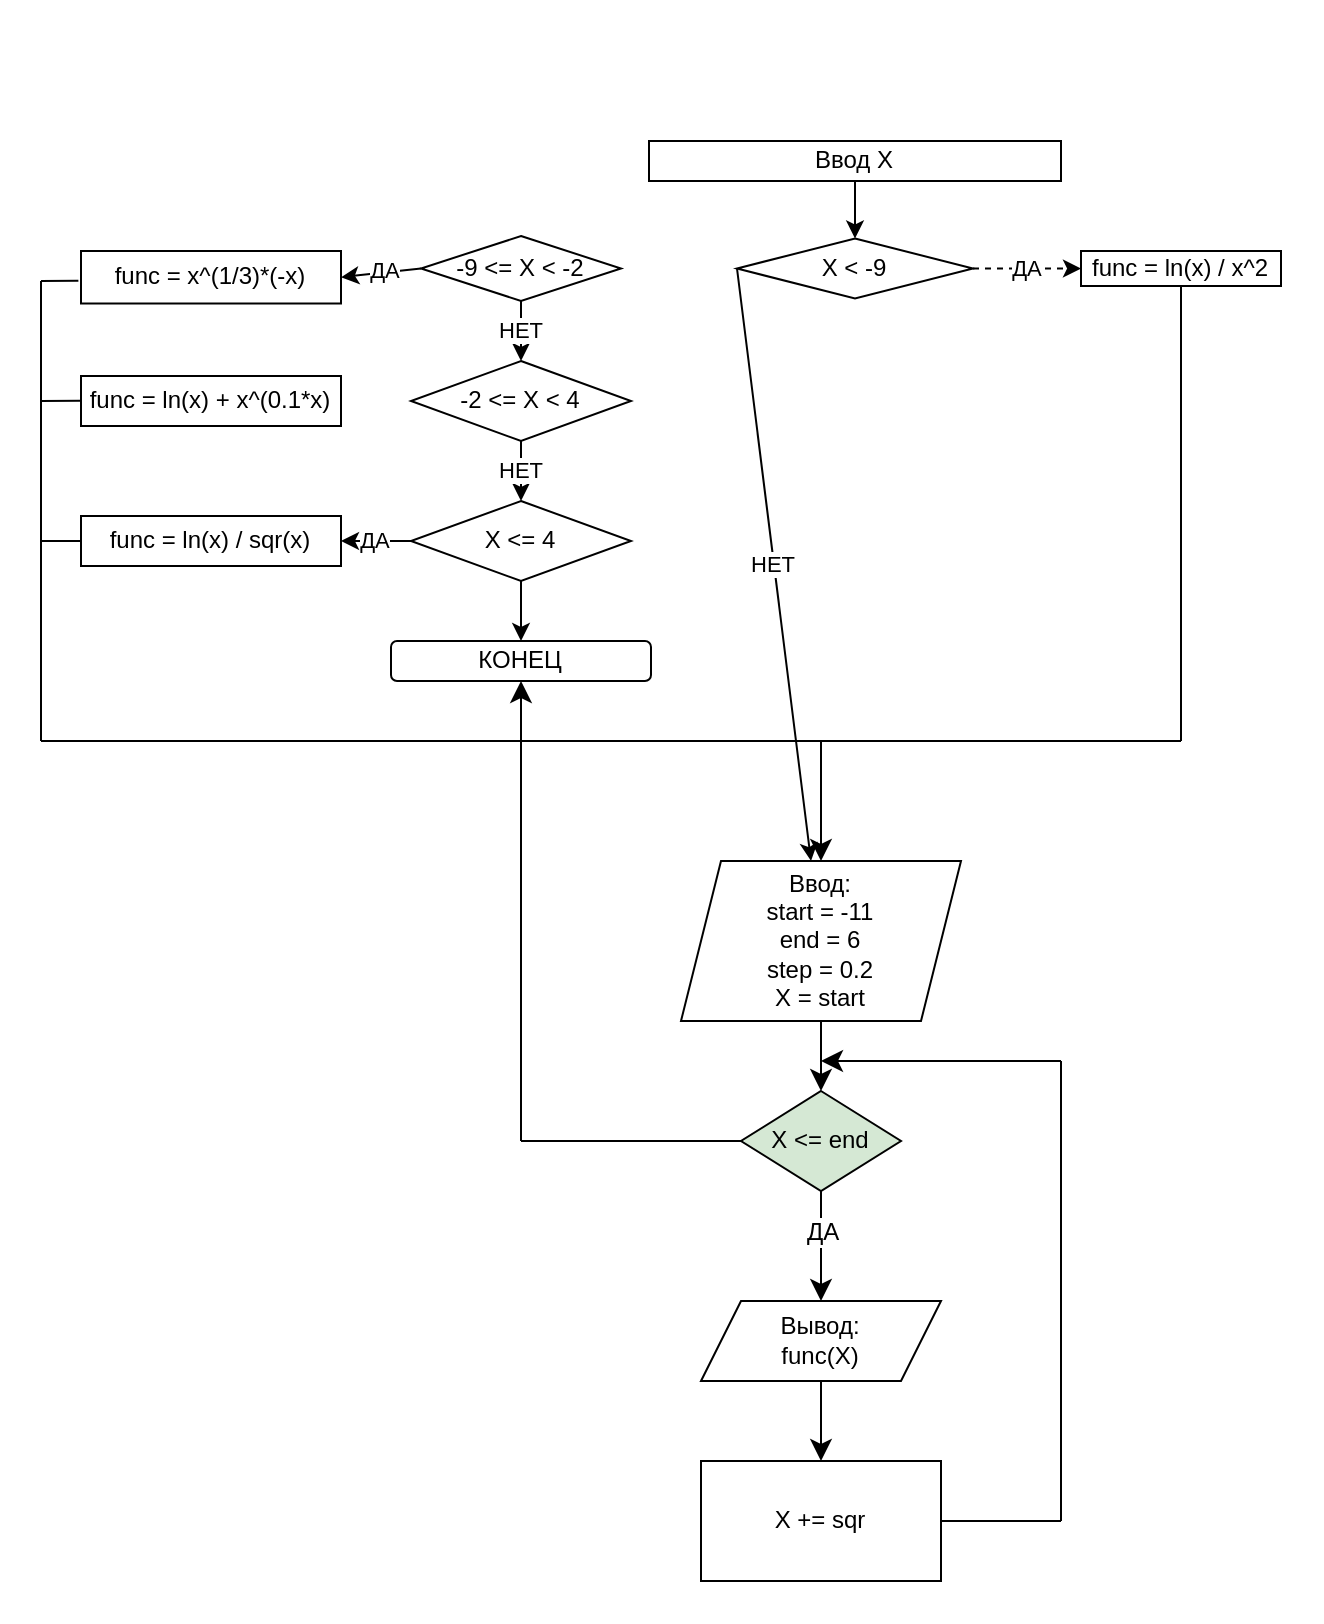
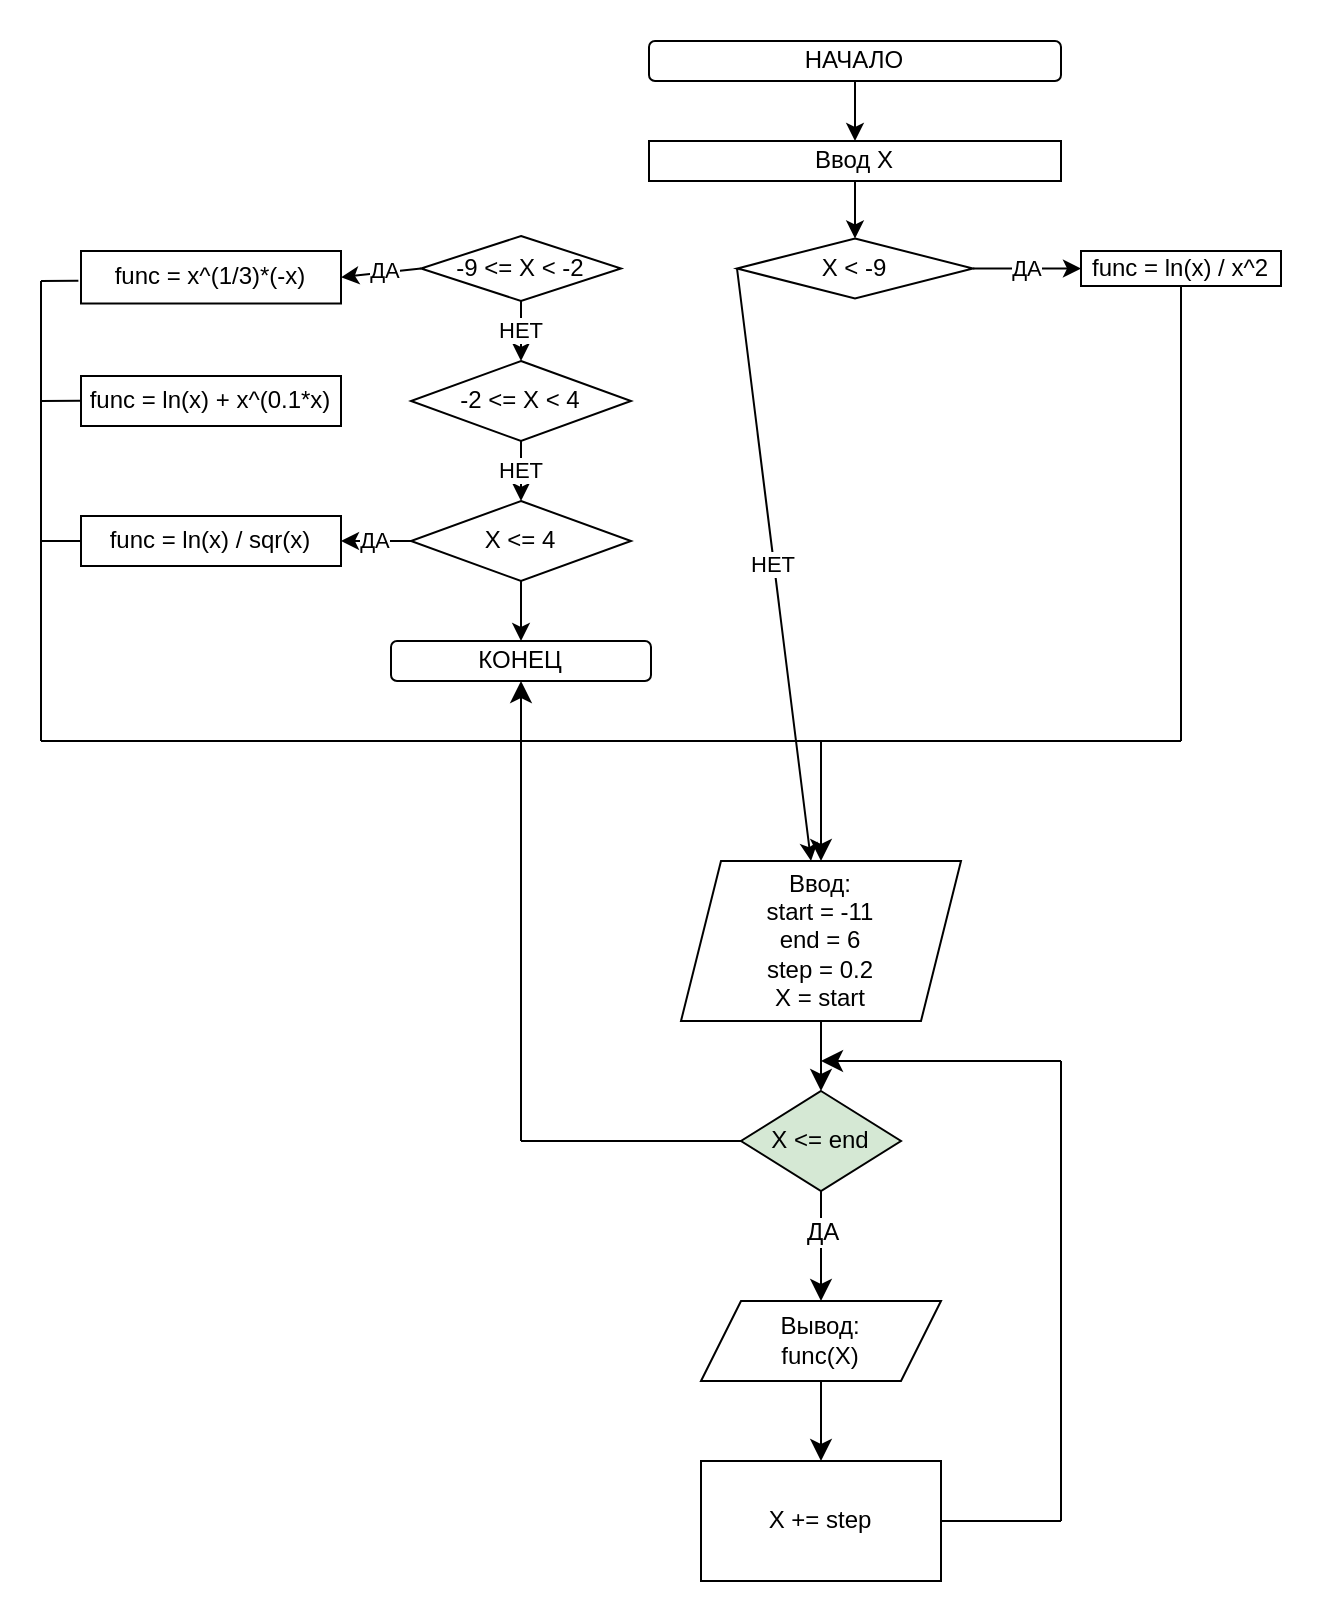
node "НАЧАЛО": added
edge "НАЧАЛО" -> "Ввод X": added
edge "X < -9" -> "func = ln(x) / x^2": style dashed -> solid
node "X += sqr": label "X += sqr" -> "X += step"
